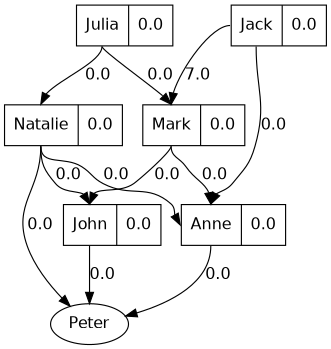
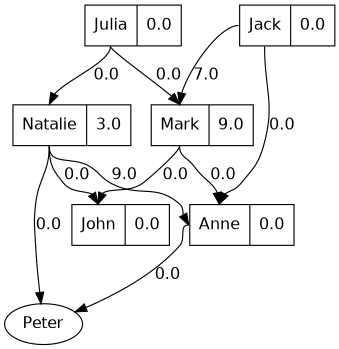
node "Natalie": text "0.0" -> "3.0"
node "Mark": text "0.0" -> "9.0"
edge "Natalie" -> "Anne": label "0.0" -> "9.0"
edge "John" -> "Peter": removed, label "0.0"
